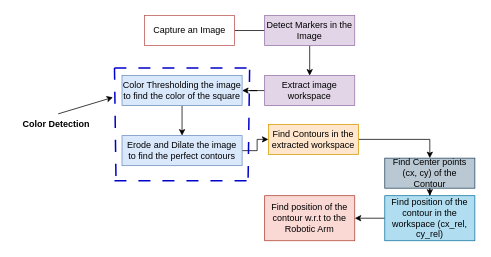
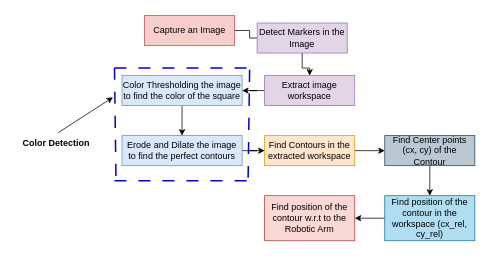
node "Capture an Image": fillcolor #ffffff -> #f8cecc
node "Detect Markers in the Image": moved (309, 30) -> (302, 38)
node "Color Detection": moved (56, 124) -> (56, 143)
node "Find Contours in the extracted workspace": moved (313, 139) -> (309, 150)
node "Find Center points (cx, cy) of the Contour": moved (429, 173) -> (429, 150)
